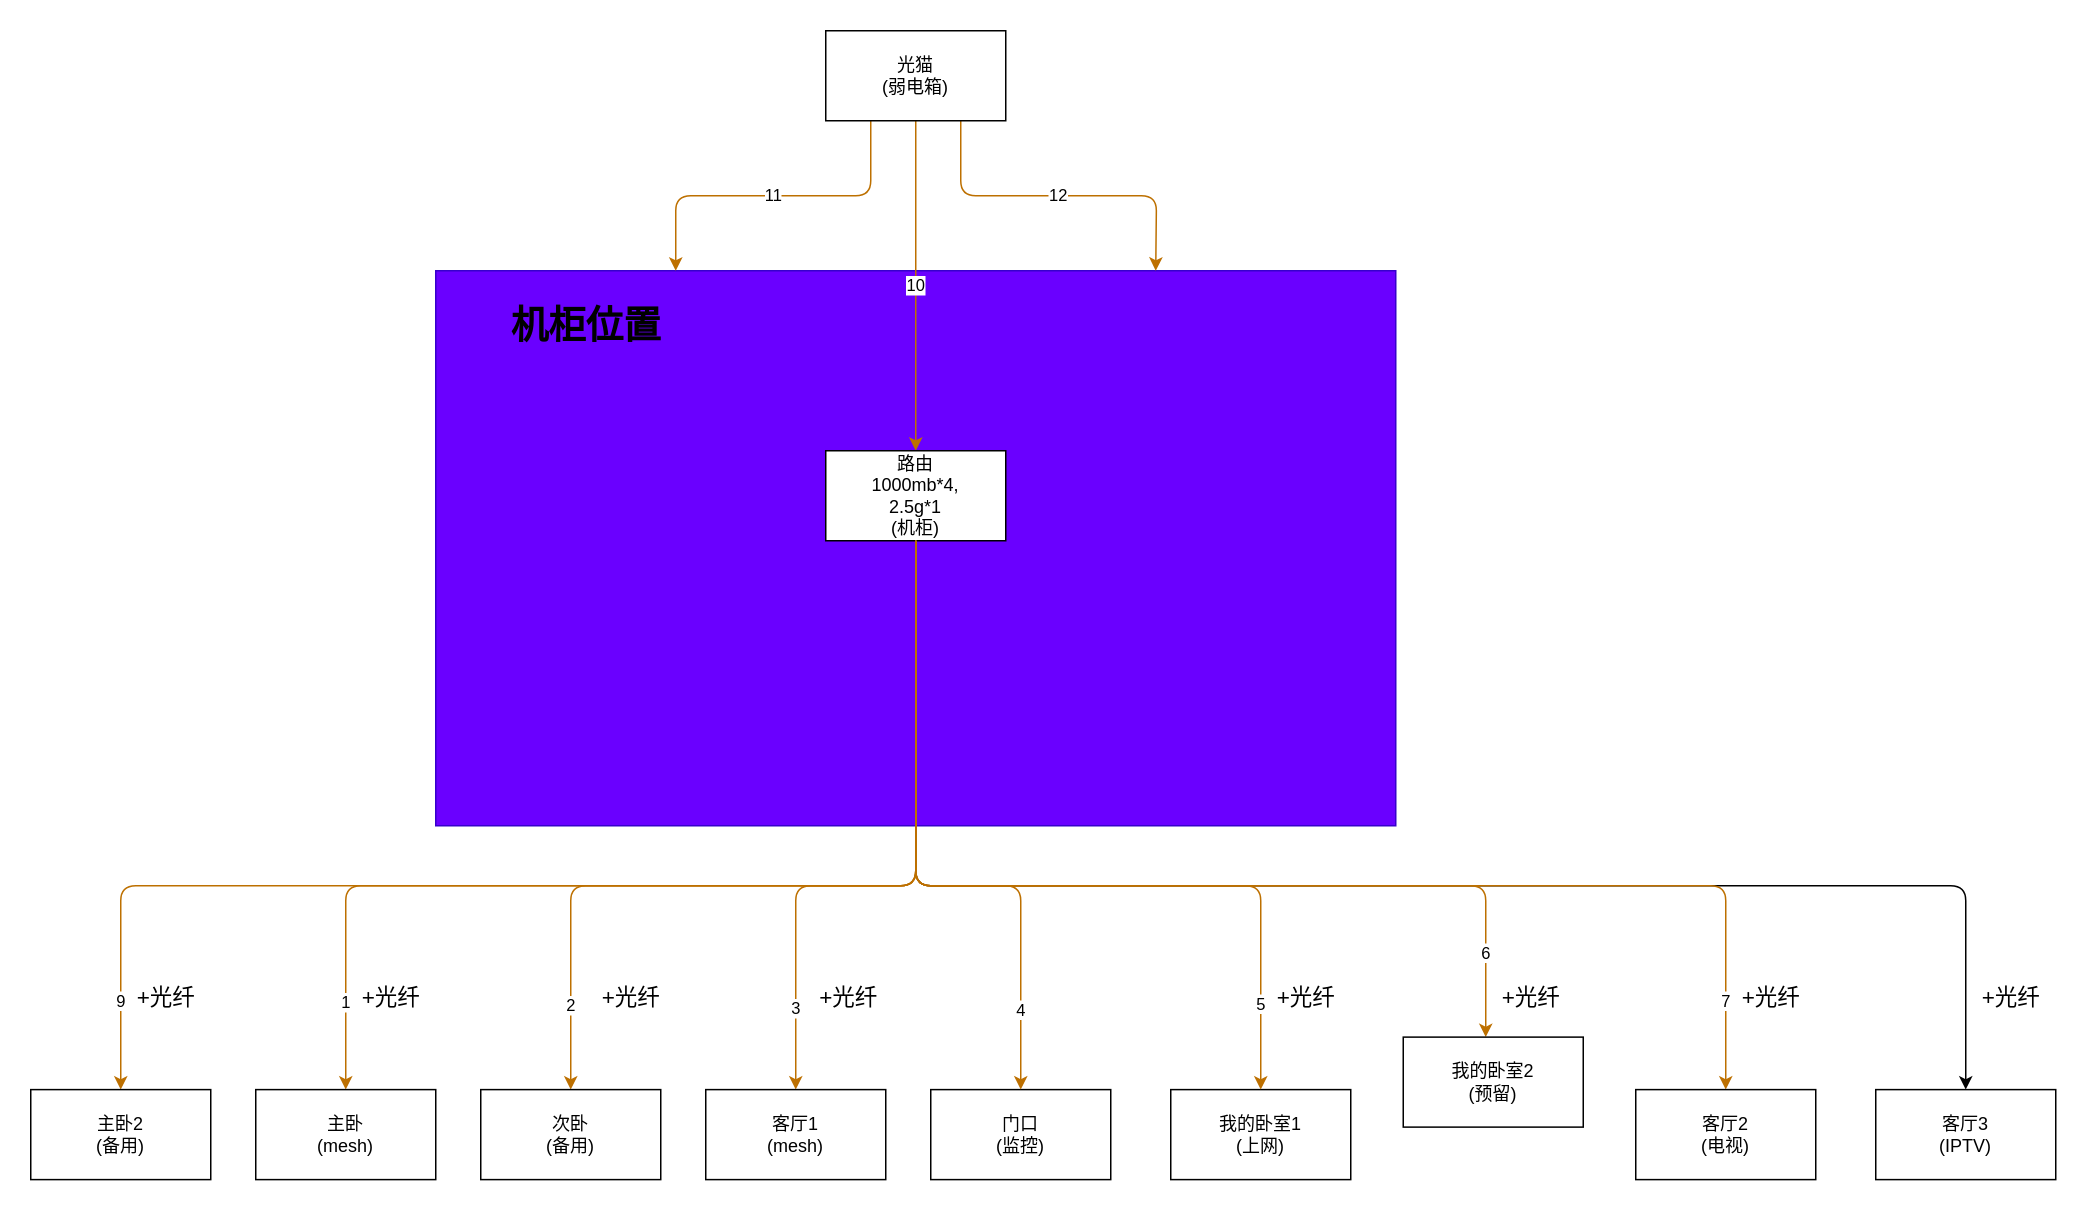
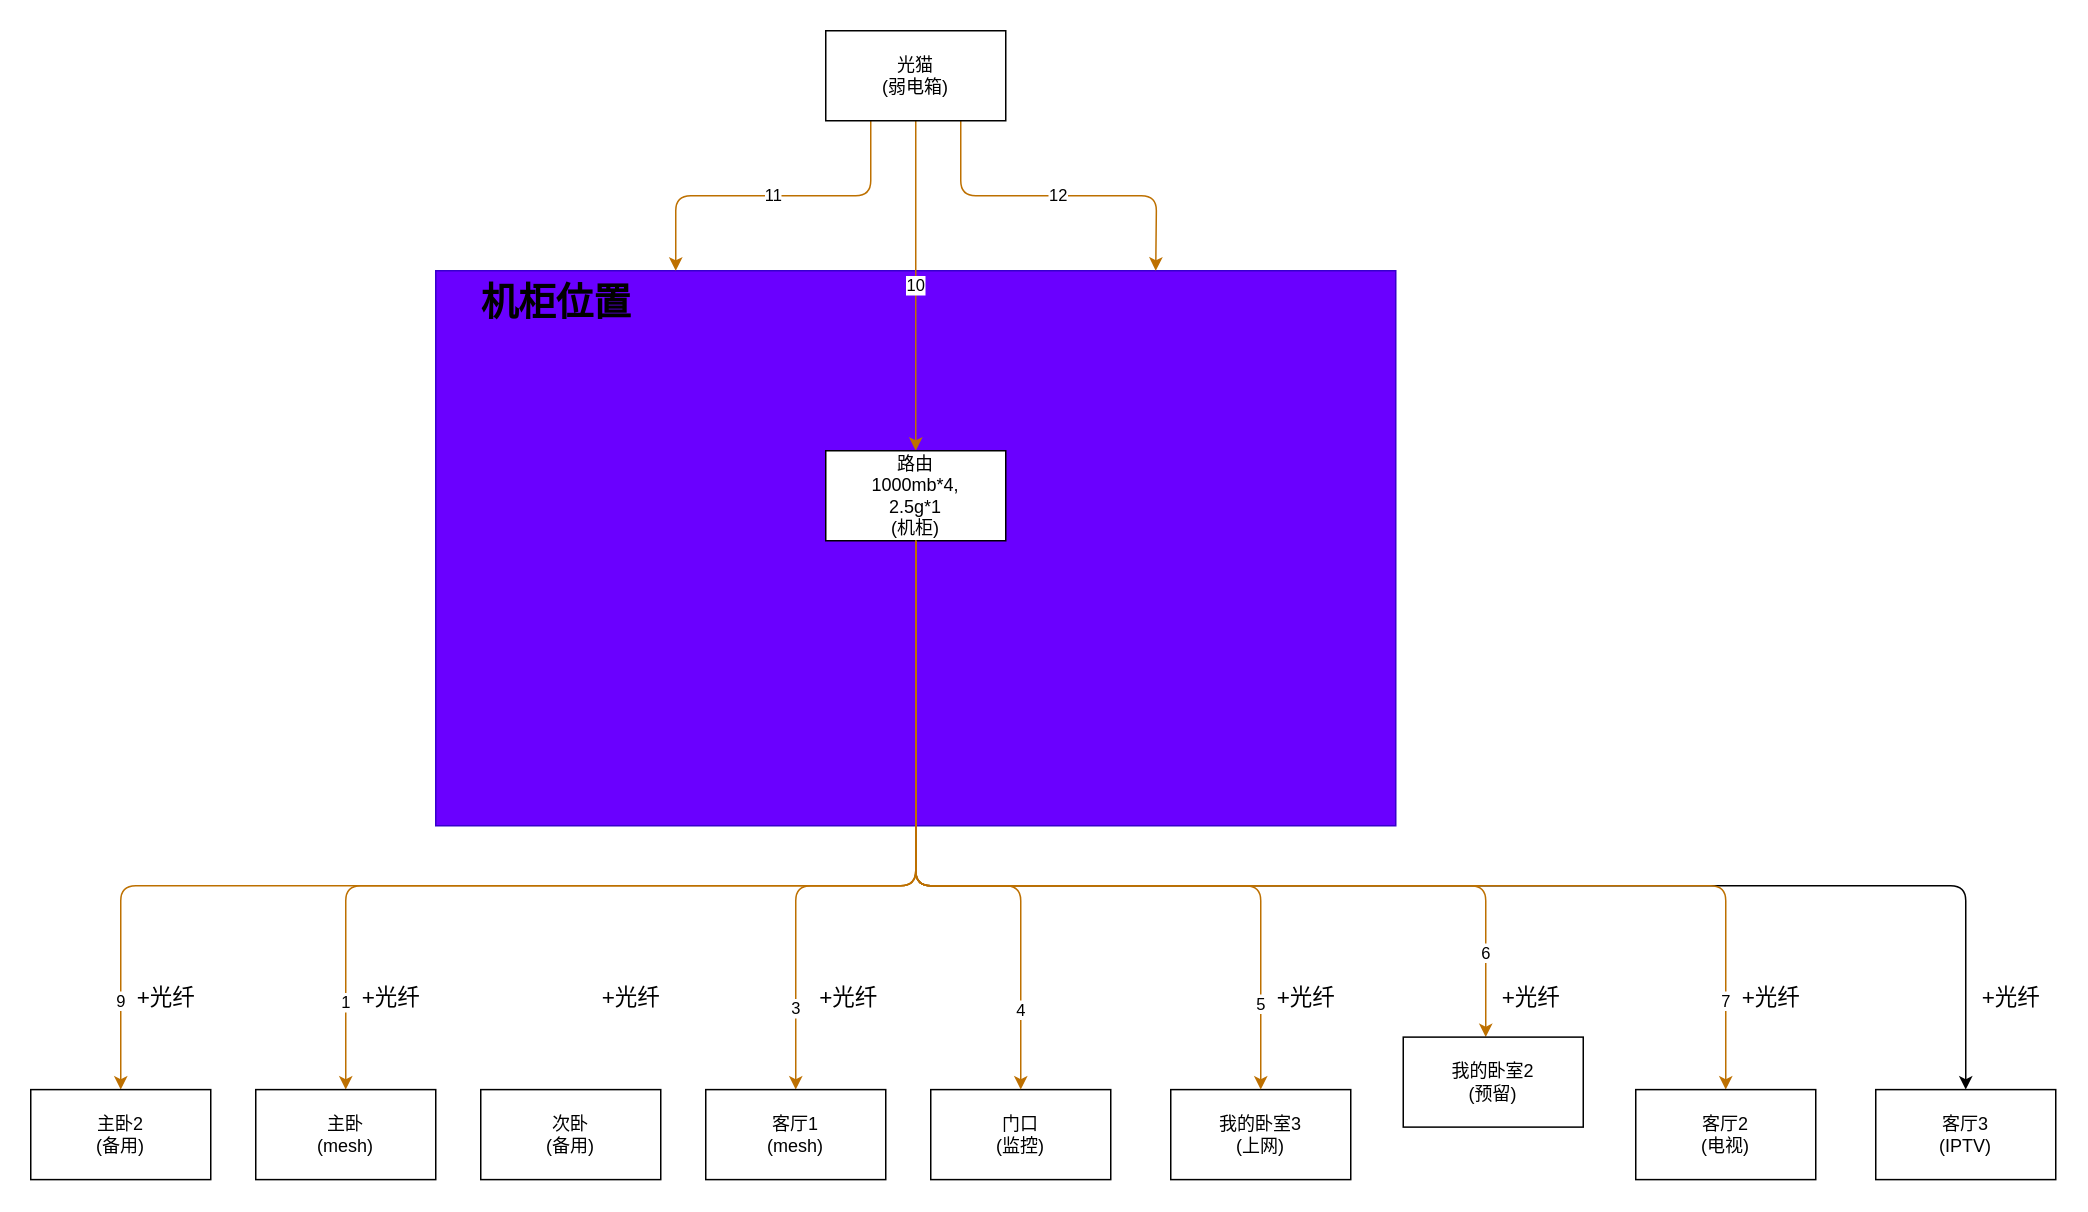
node "机柜位置": moved (586, 323) -> (556, 301)
edge "路由 1000mb*4, 2.5g*1 (机柜)" -> "次卧 (备用)": removed, label "2"
node "我的卧室1 (上网)": label "我的卧室1 (上网)" -> "我的卧室3 (上网)"
